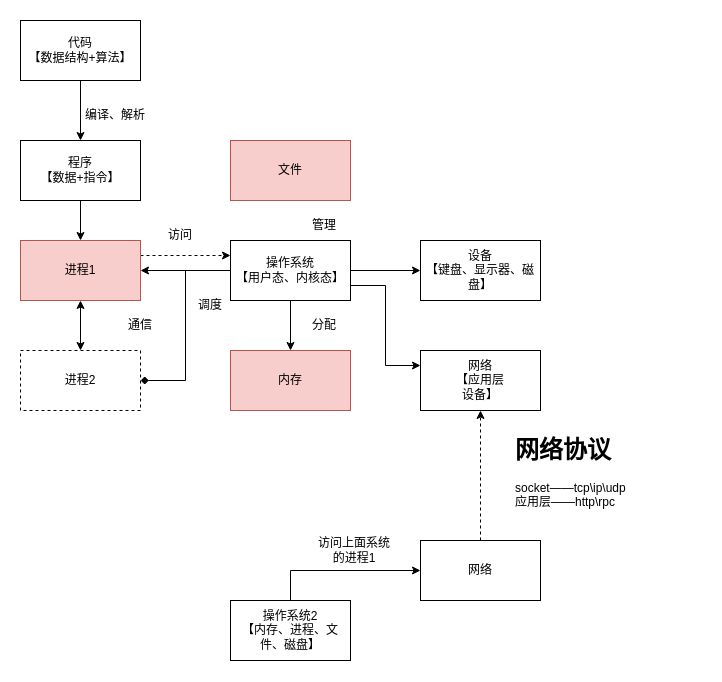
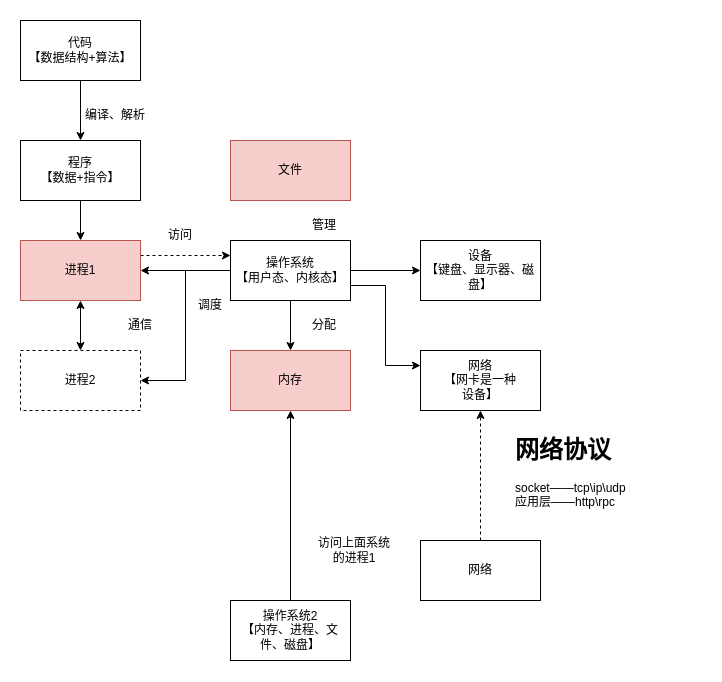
edge "操作系统 【用户态、内核态】" -> "进程2": arrowhead diamond -> classic
node "网络 【应用层 设备】": label "网络 【应用层 设备】" -> "网络 【网卡是一种 设备】"
edge "操作系统2 【内存、进程、文件、磁盘】" -> "网络": now "操作系统2 【内存、进程、文件、磁盘】" -> "内存"
